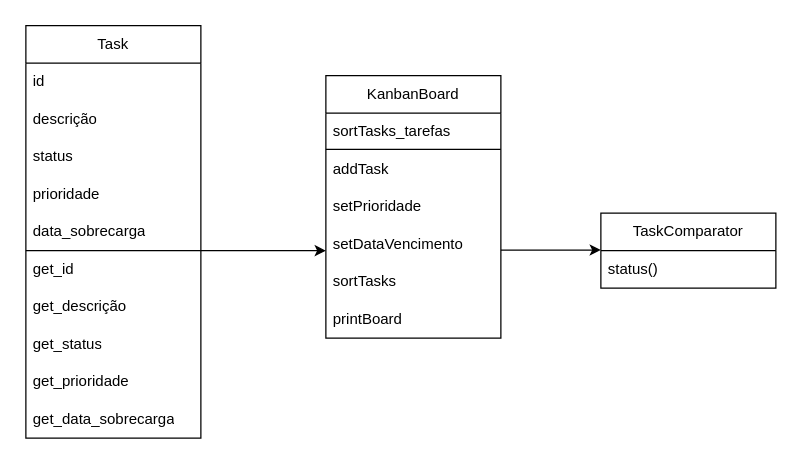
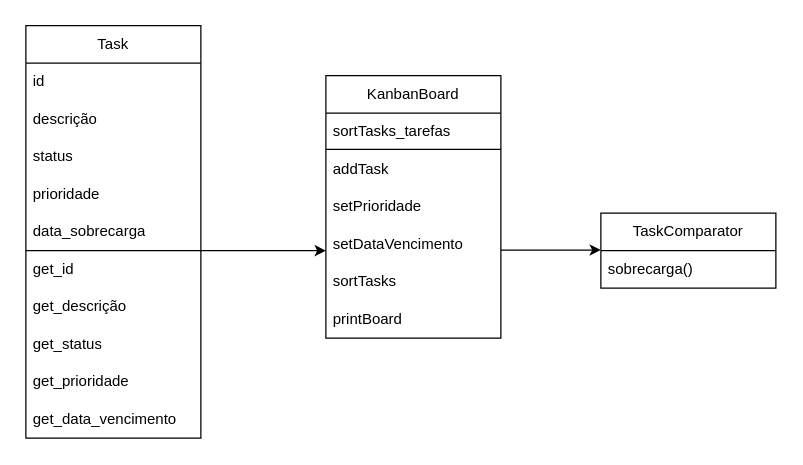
node "status()": label "status()" -> "sobrecarga()"
node "get_data_sobrecarga": label "get_data_sobrecarga" -> "get_data_vencimento"
